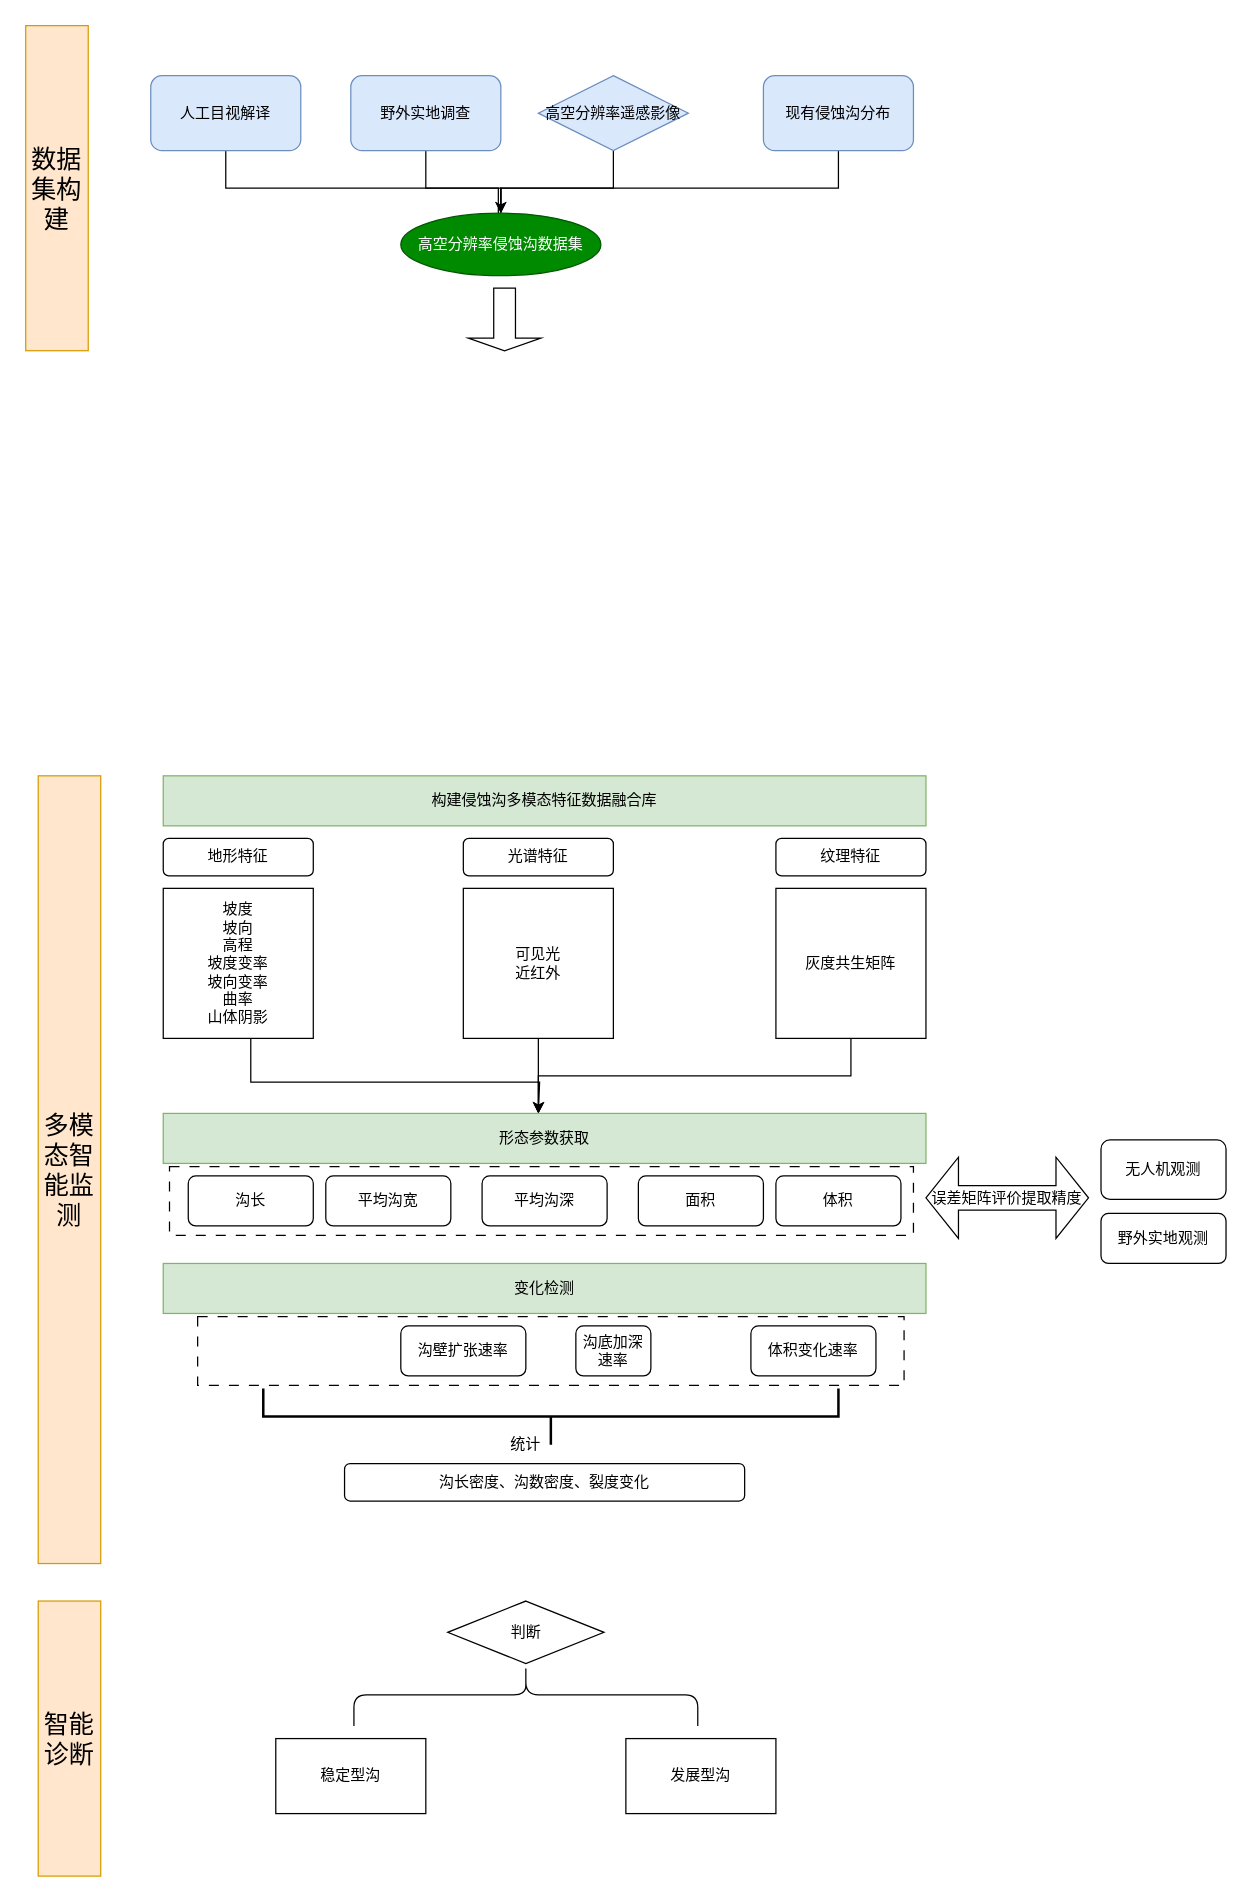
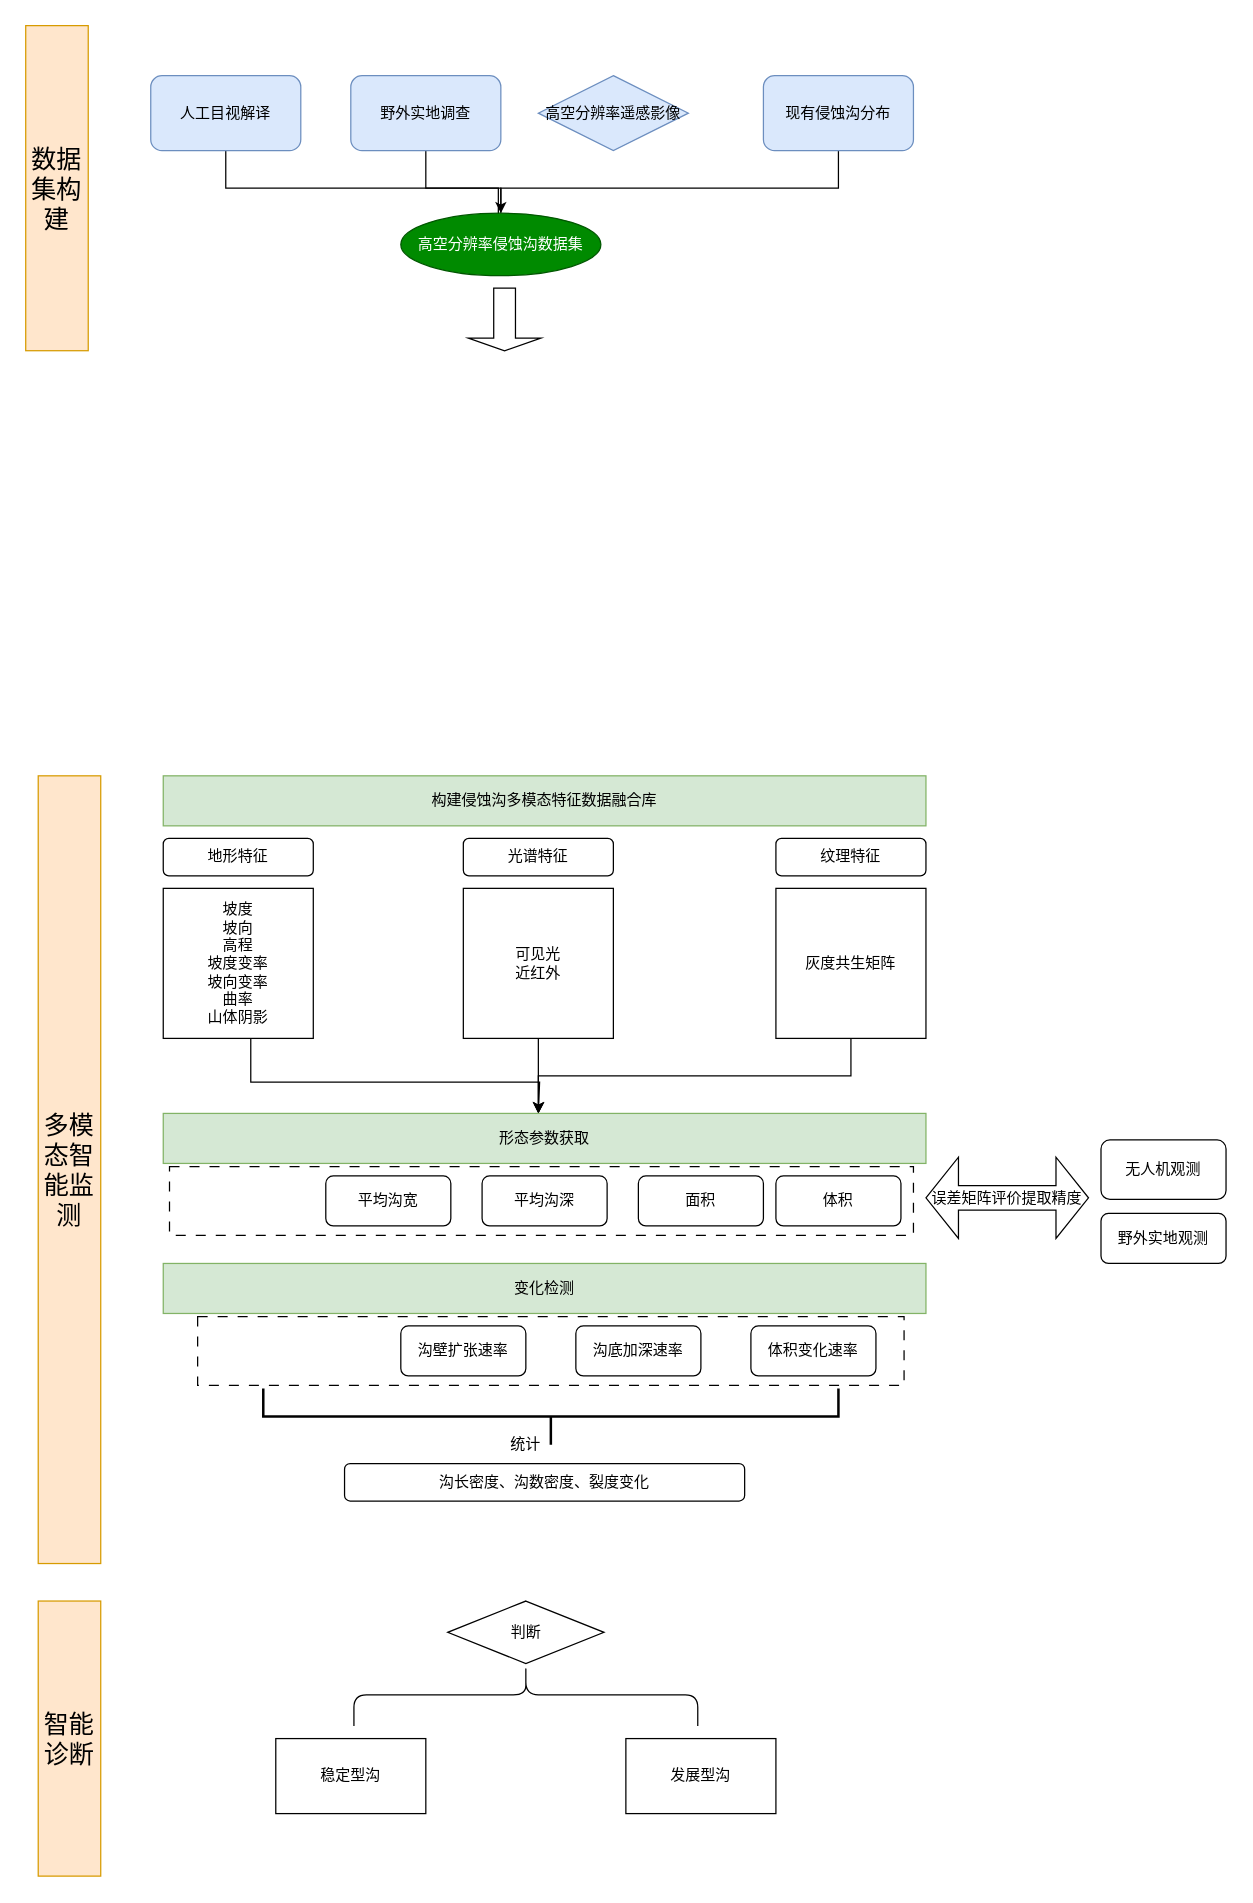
edge "高空分辨率遥感影像" -> "高空分辨率侵蚀沟数据集": removed
node "沟长": removed
node "沟底加深速率": size 75x50 -> 125x50
